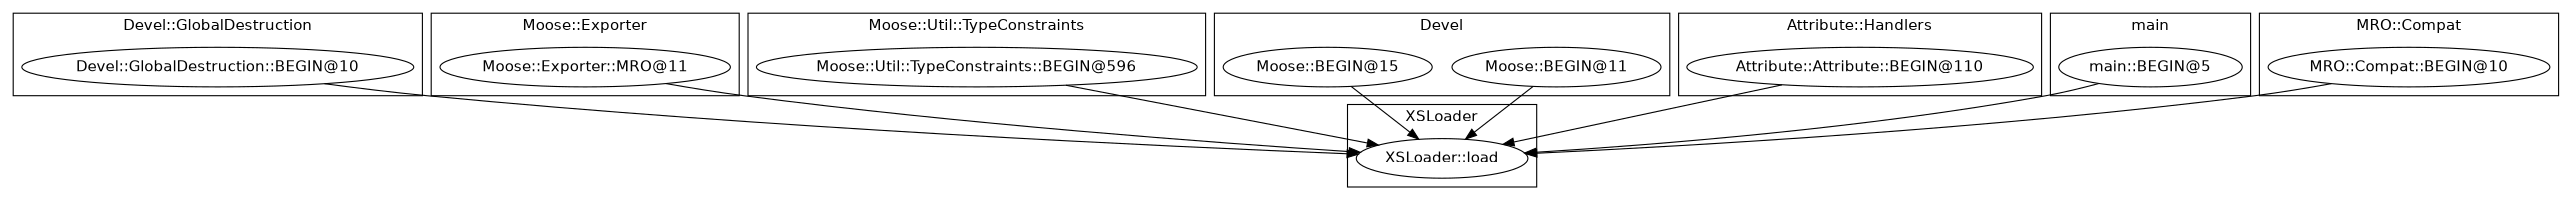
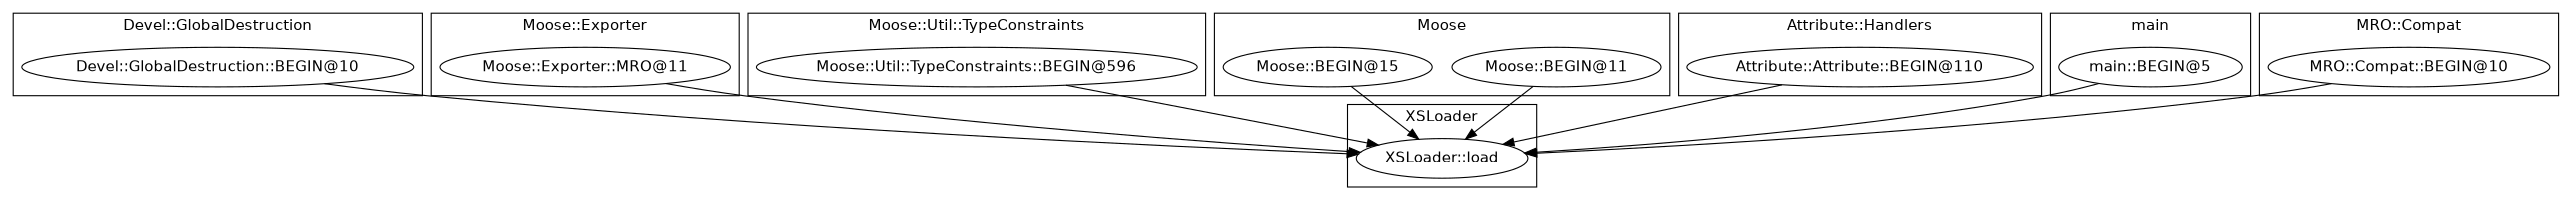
cluster "Devel": label "Devel" -> "Moose"
